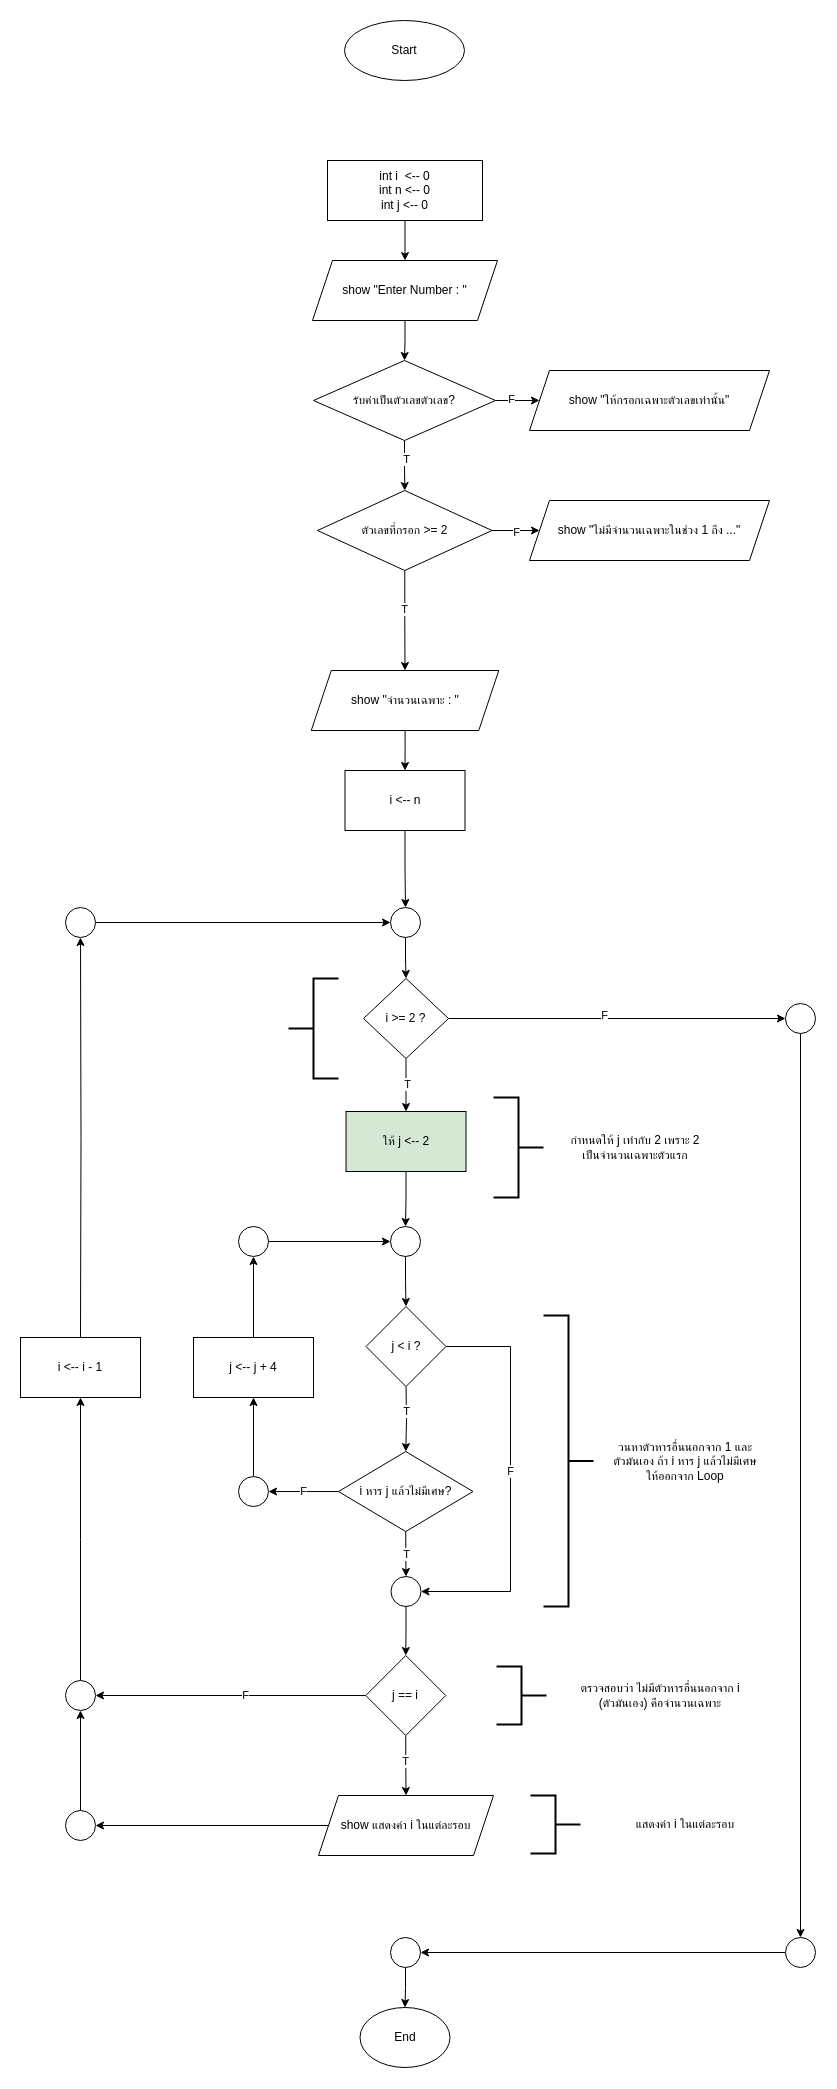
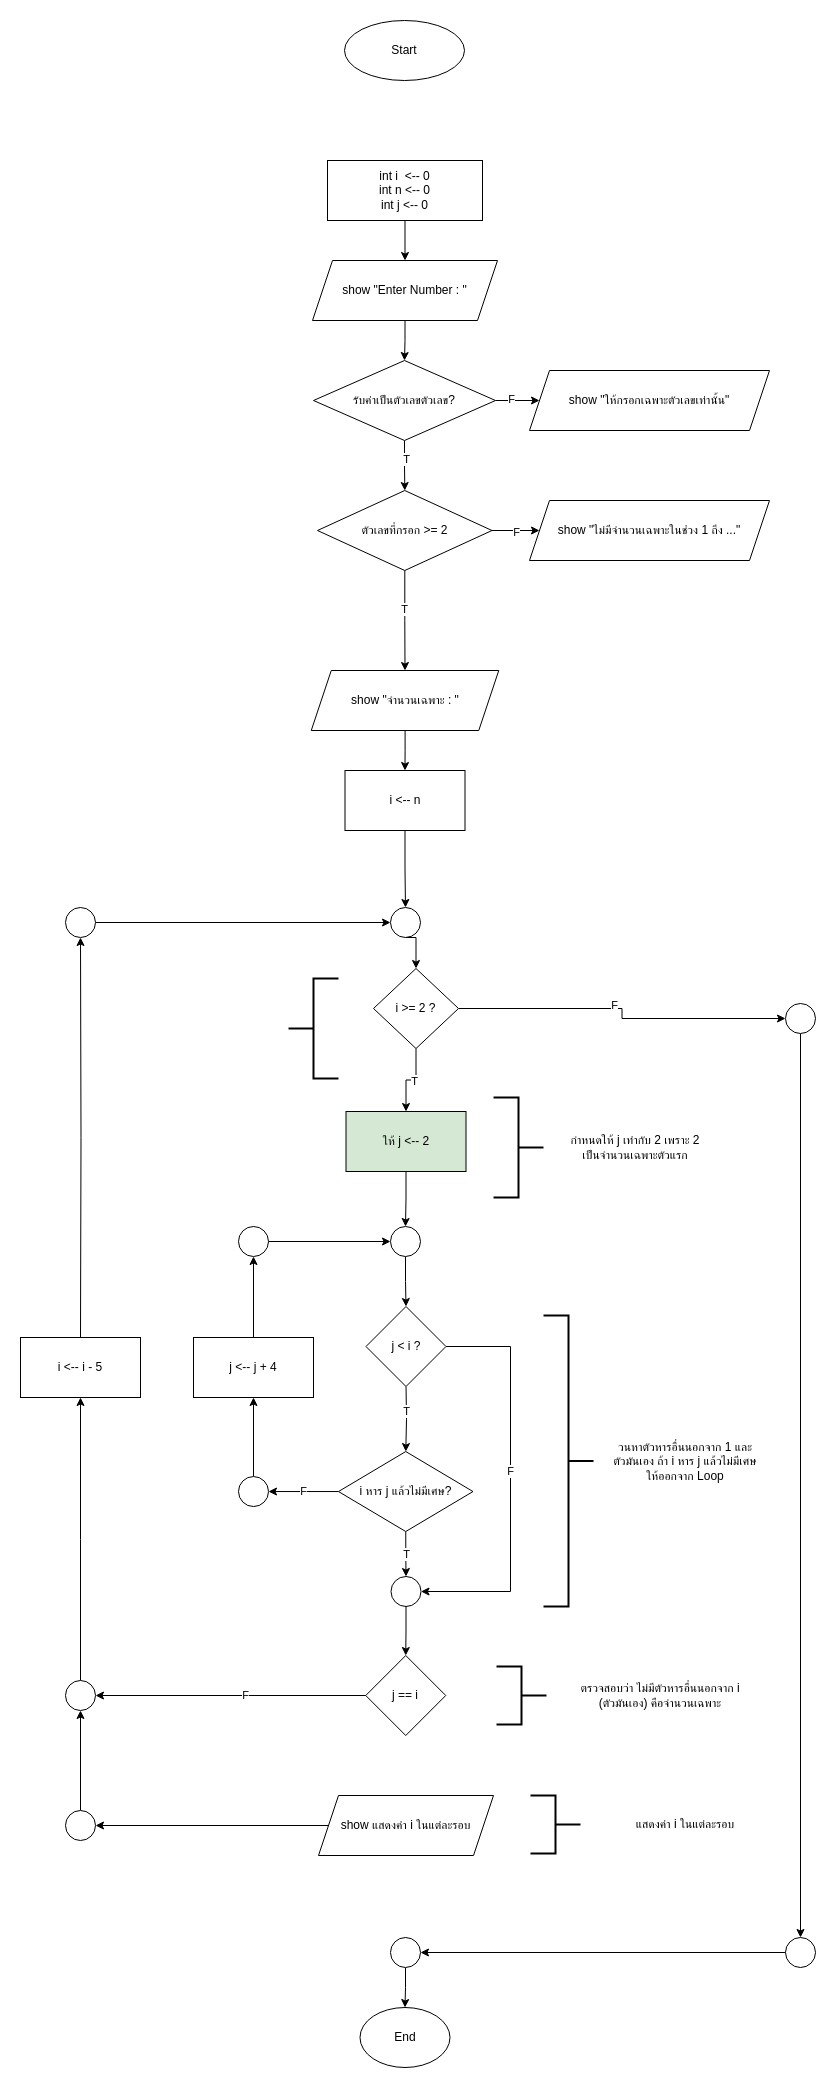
node "i >= 2 ?": moved (406, 1019) -> (416, 1009)
node "i <-- i - 1": label "i <-- i - 1" -> "i <-- i - 5"
edge "j == i" -> "show แสดงค่า i ในแต่ละรอบ": removed, label "T"
